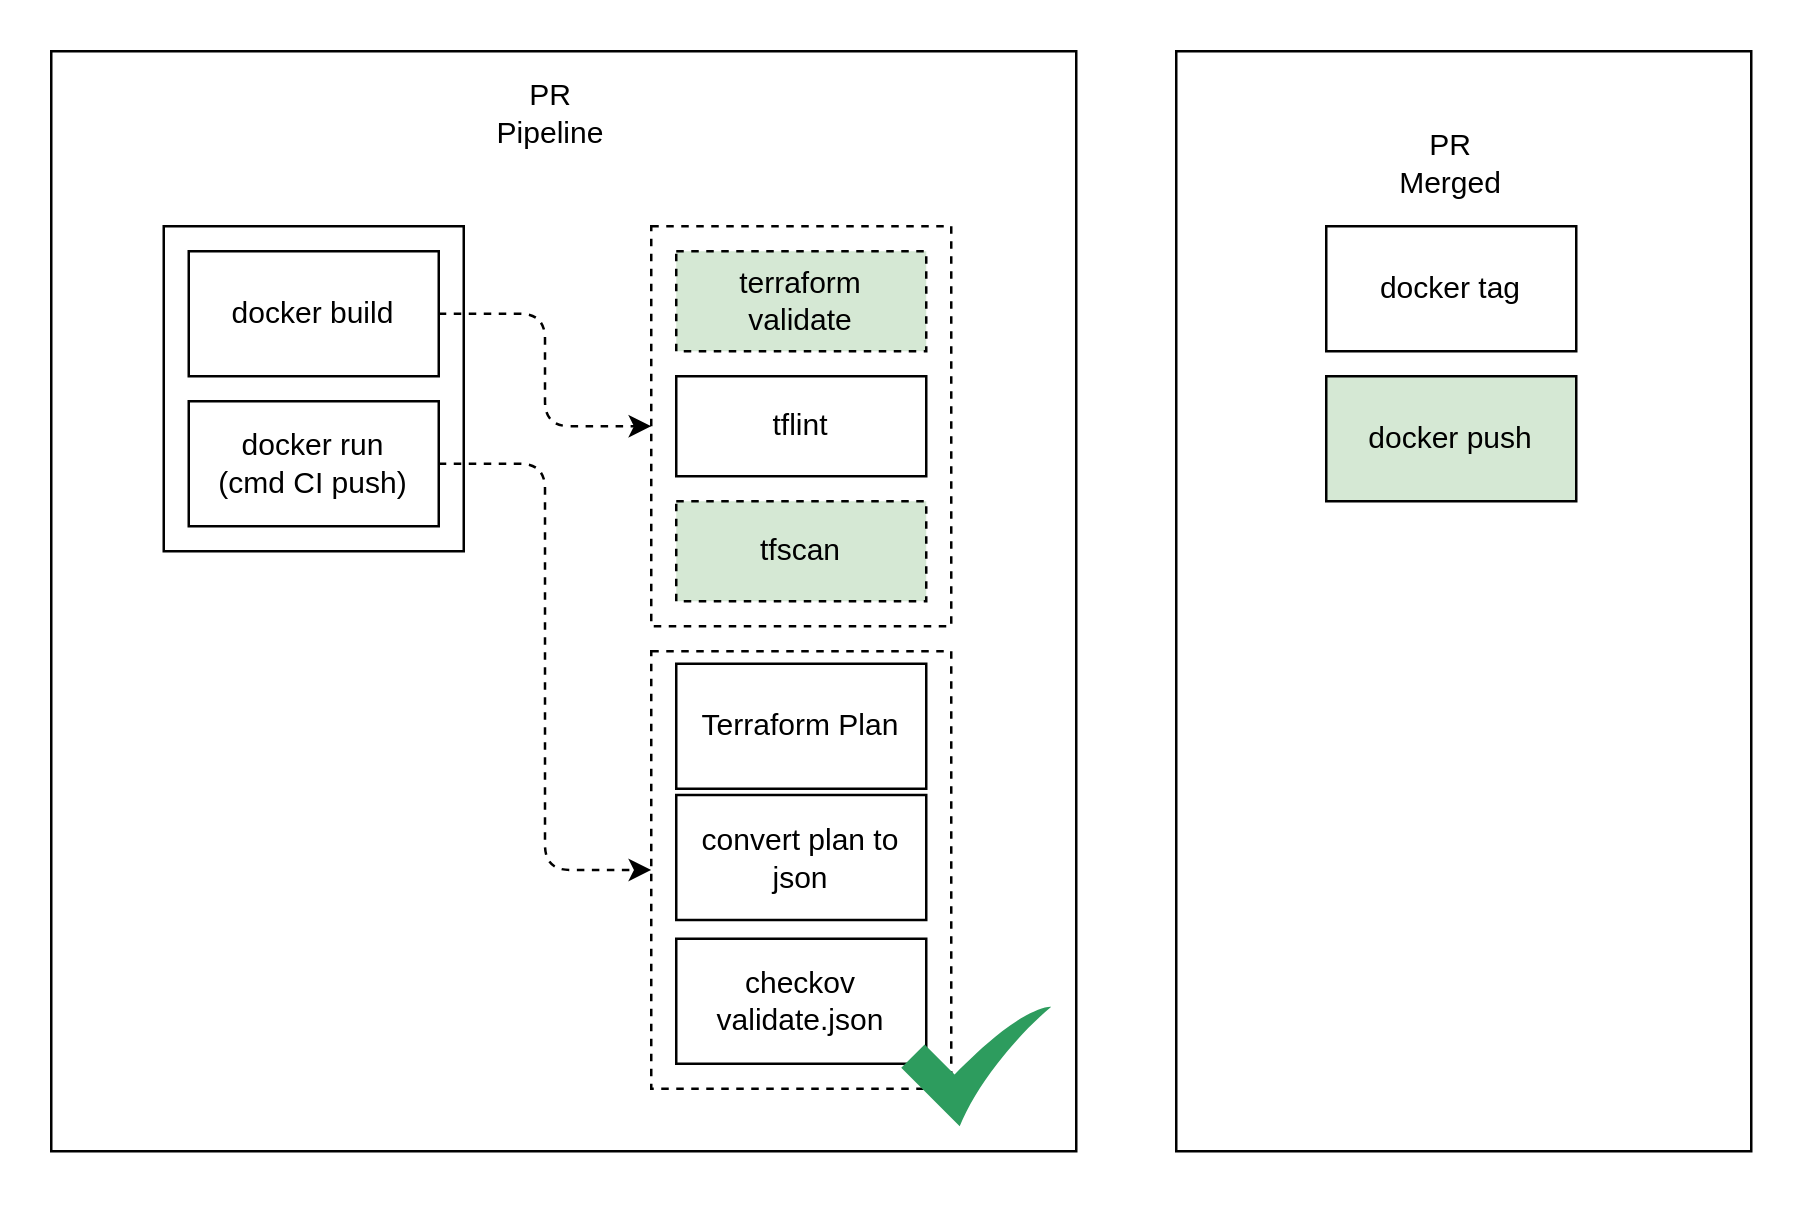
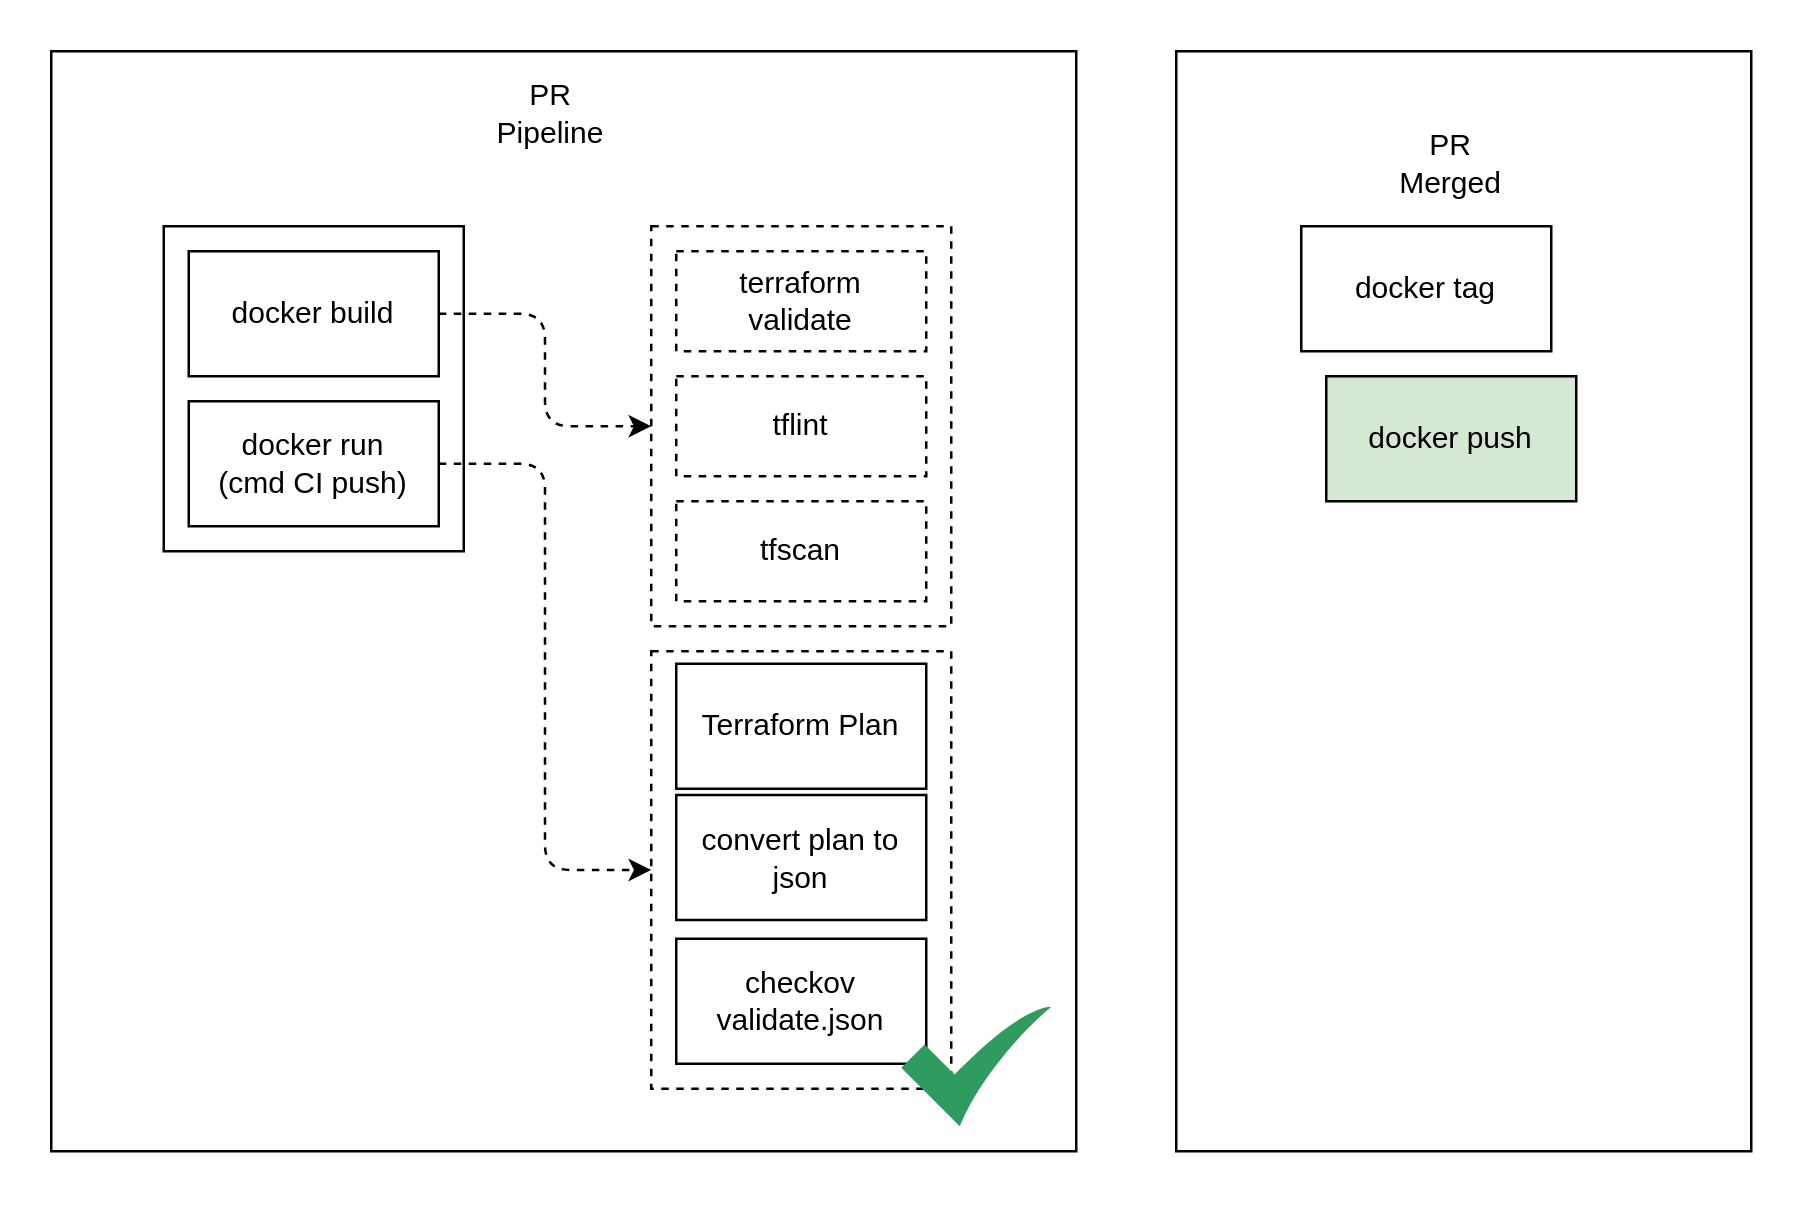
node "docker tag": moved (1451, 289) -> (1426, 289)
node "terraform validate": fillcolor #d5e8d4 -> #ffffff
node "tflint": style solid -> dashed
node "tfscan": fillcolor #d5e8d4 -> #ffffff
